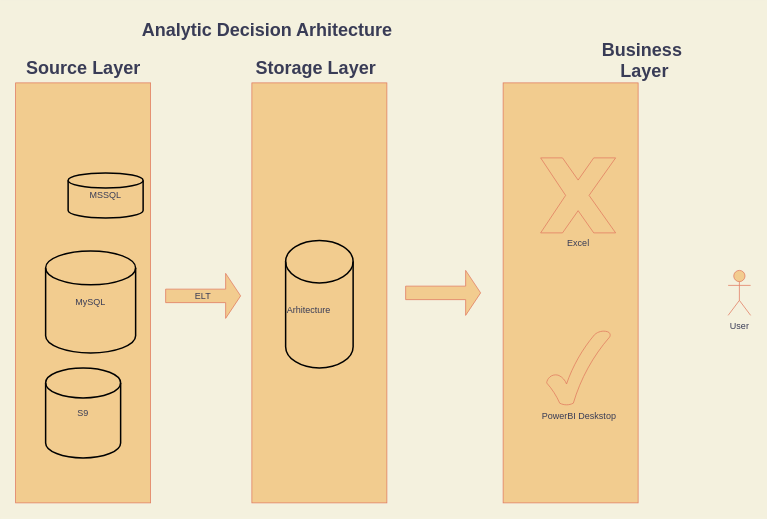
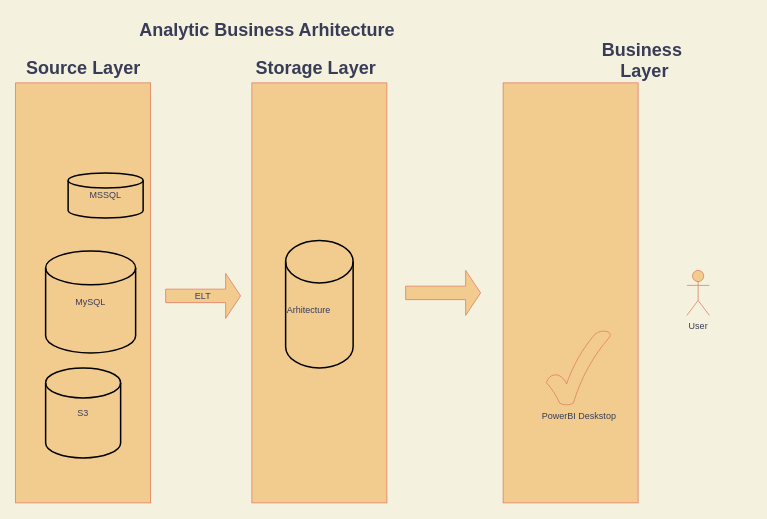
node "Analytic Decision Arhitecture": label "Analytic Decision Arhitecture" -> "Analytic Business Arhitecture"
node "Excel": removed
node "User": moved (739, 293) -> (698, 293)
node "S9": label "S9" -> "S3"
